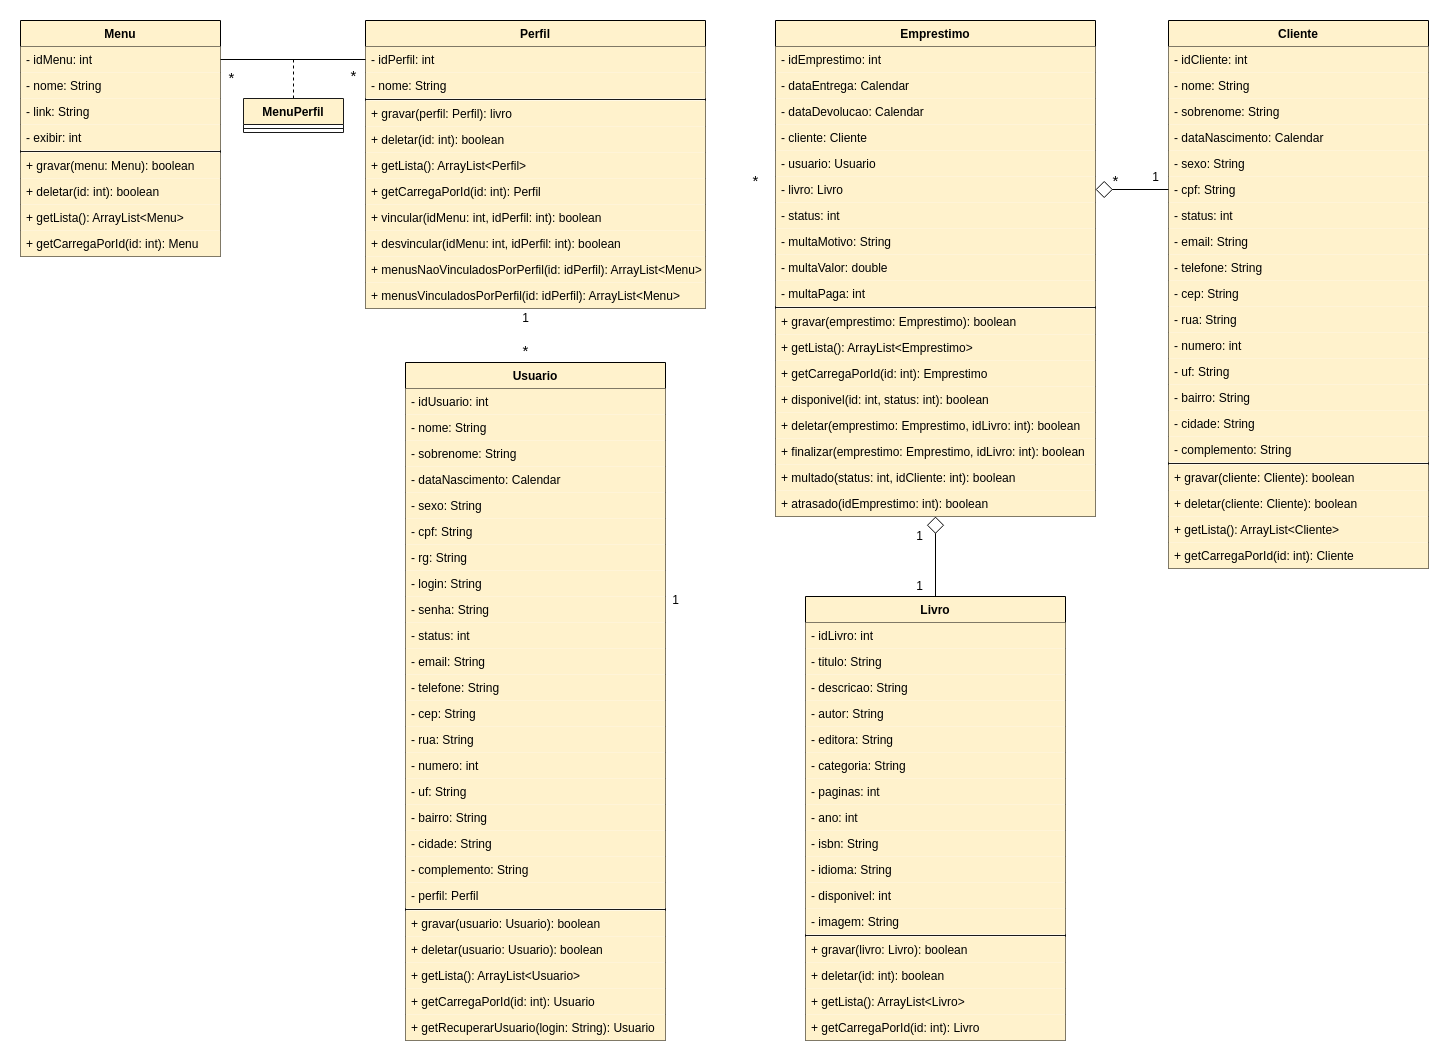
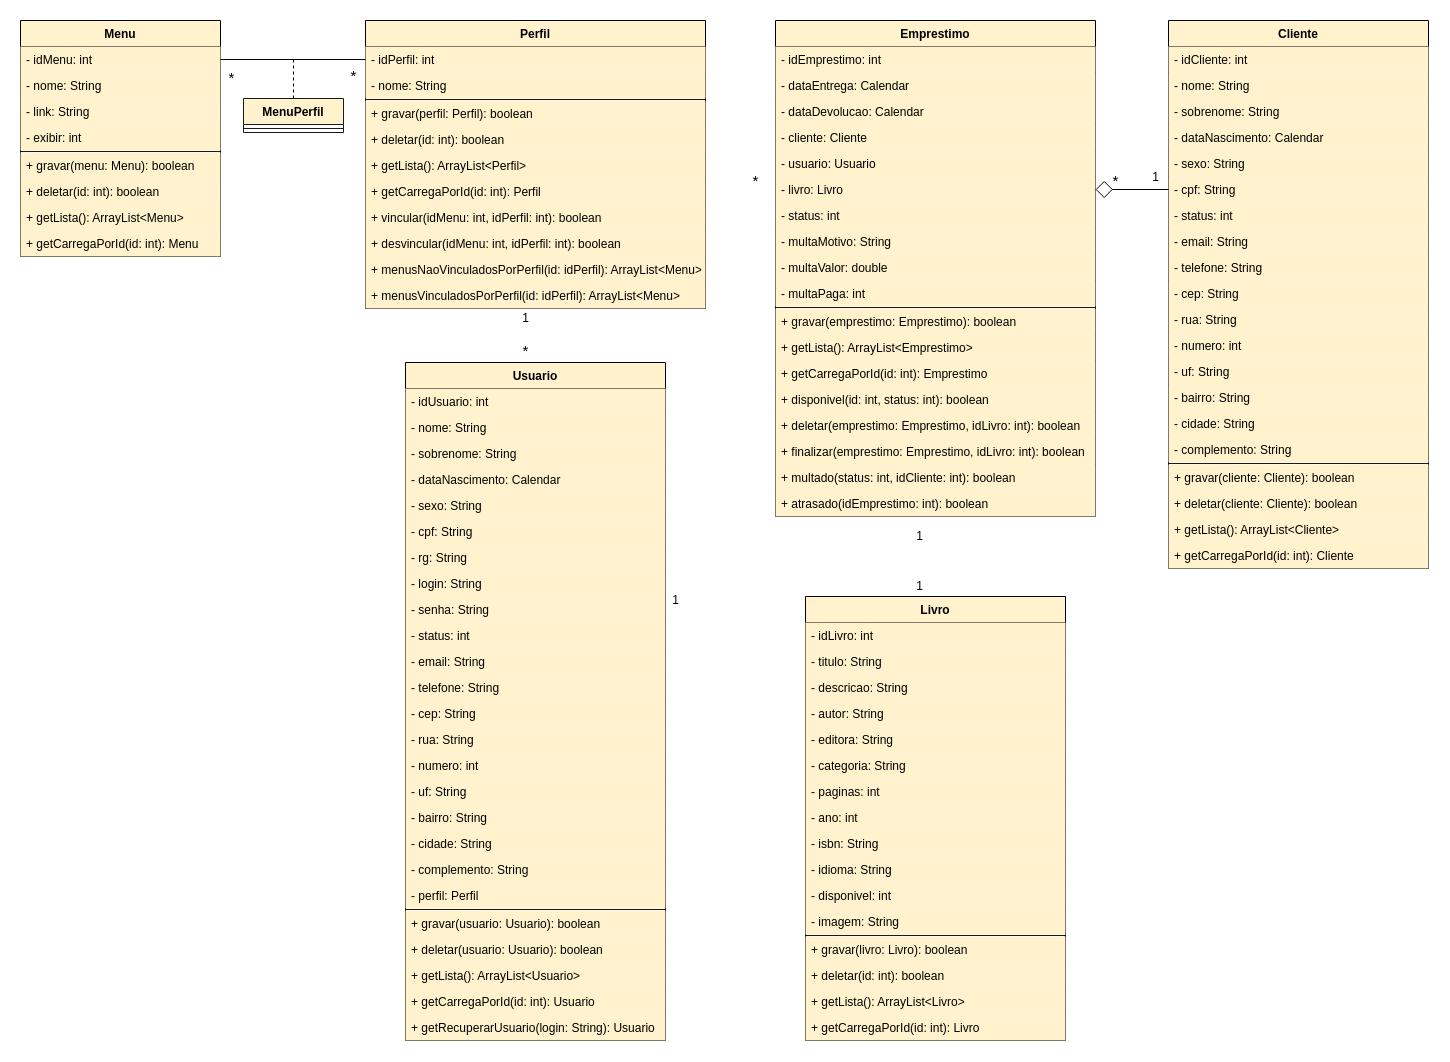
node "+ gravar(perfil: Perfil): livro": label "+ gravar(perfil: Perfil): livro" -> "+ gravar(perfil: Perfil): boolean"
edge "Livro" -> "Emprestimo": removed
